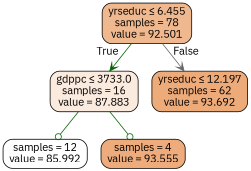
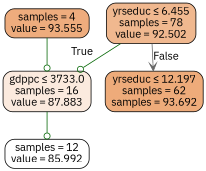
node "yrseduc ≤ 6.455": text "value = 92.501" -> "value = 92.502"
edge "yrseduc ≤ 6.455" -> "gdppc ≤ 3733.0": arrowhead vee -> odot
node "yrseduc ≤ 12.197": text "value = 93.692" -> "samples = 93.692"
edge "gdppc ≤ 3733.0" -> "samples = 4": reversed
